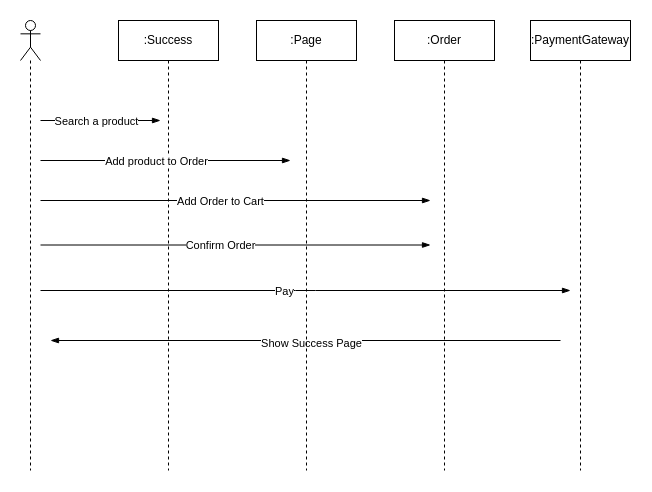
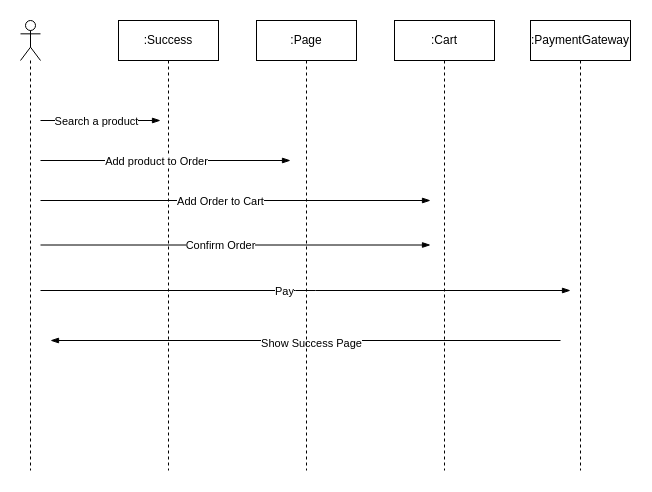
node ":Order": label ":Order" -> ":Cart"
